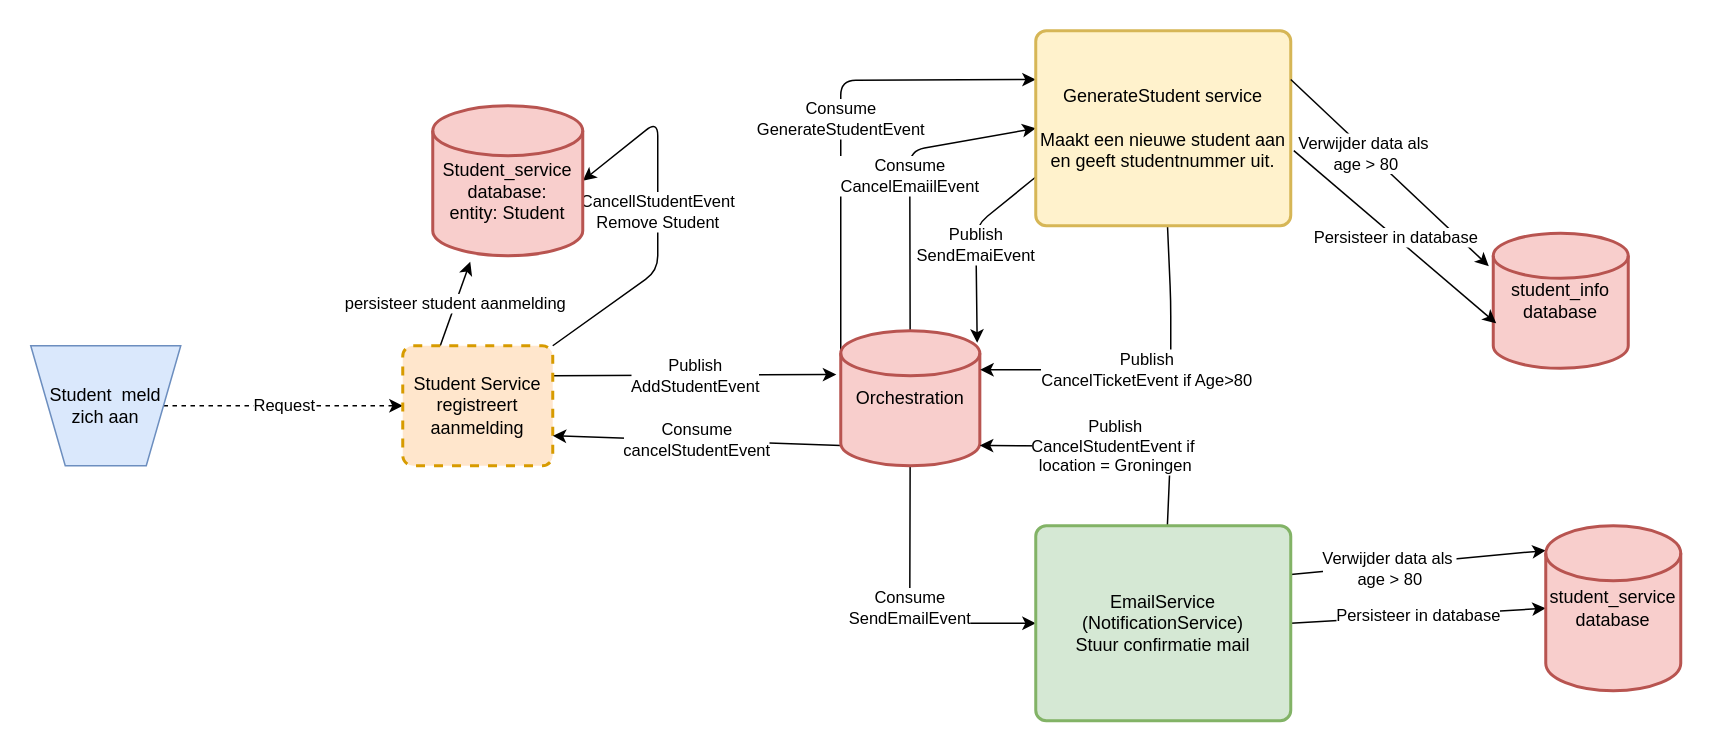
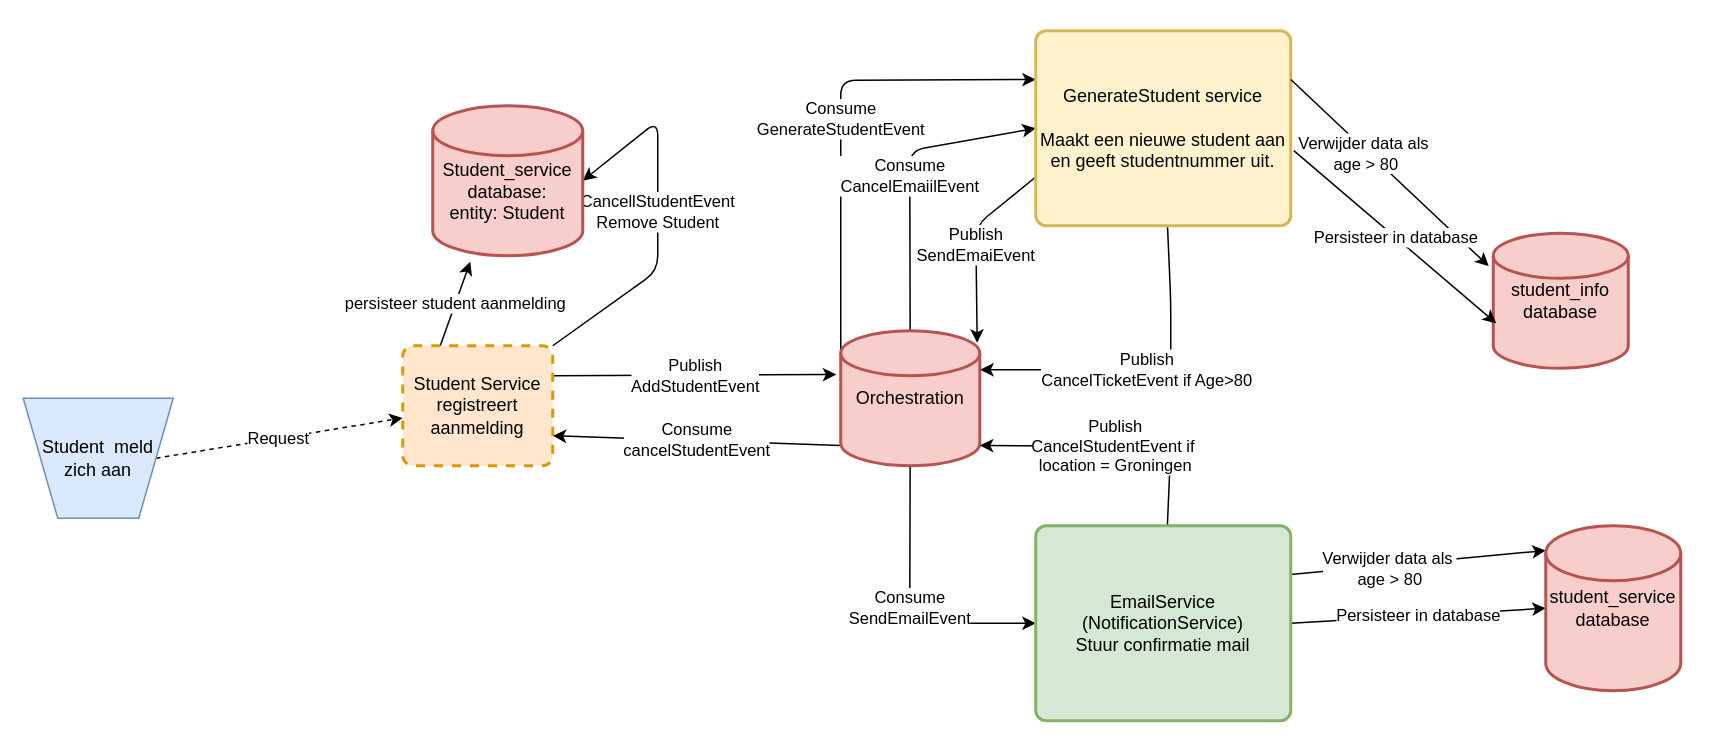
node "Student meld zich aan": moved (106, 406) -> (98, 458)
